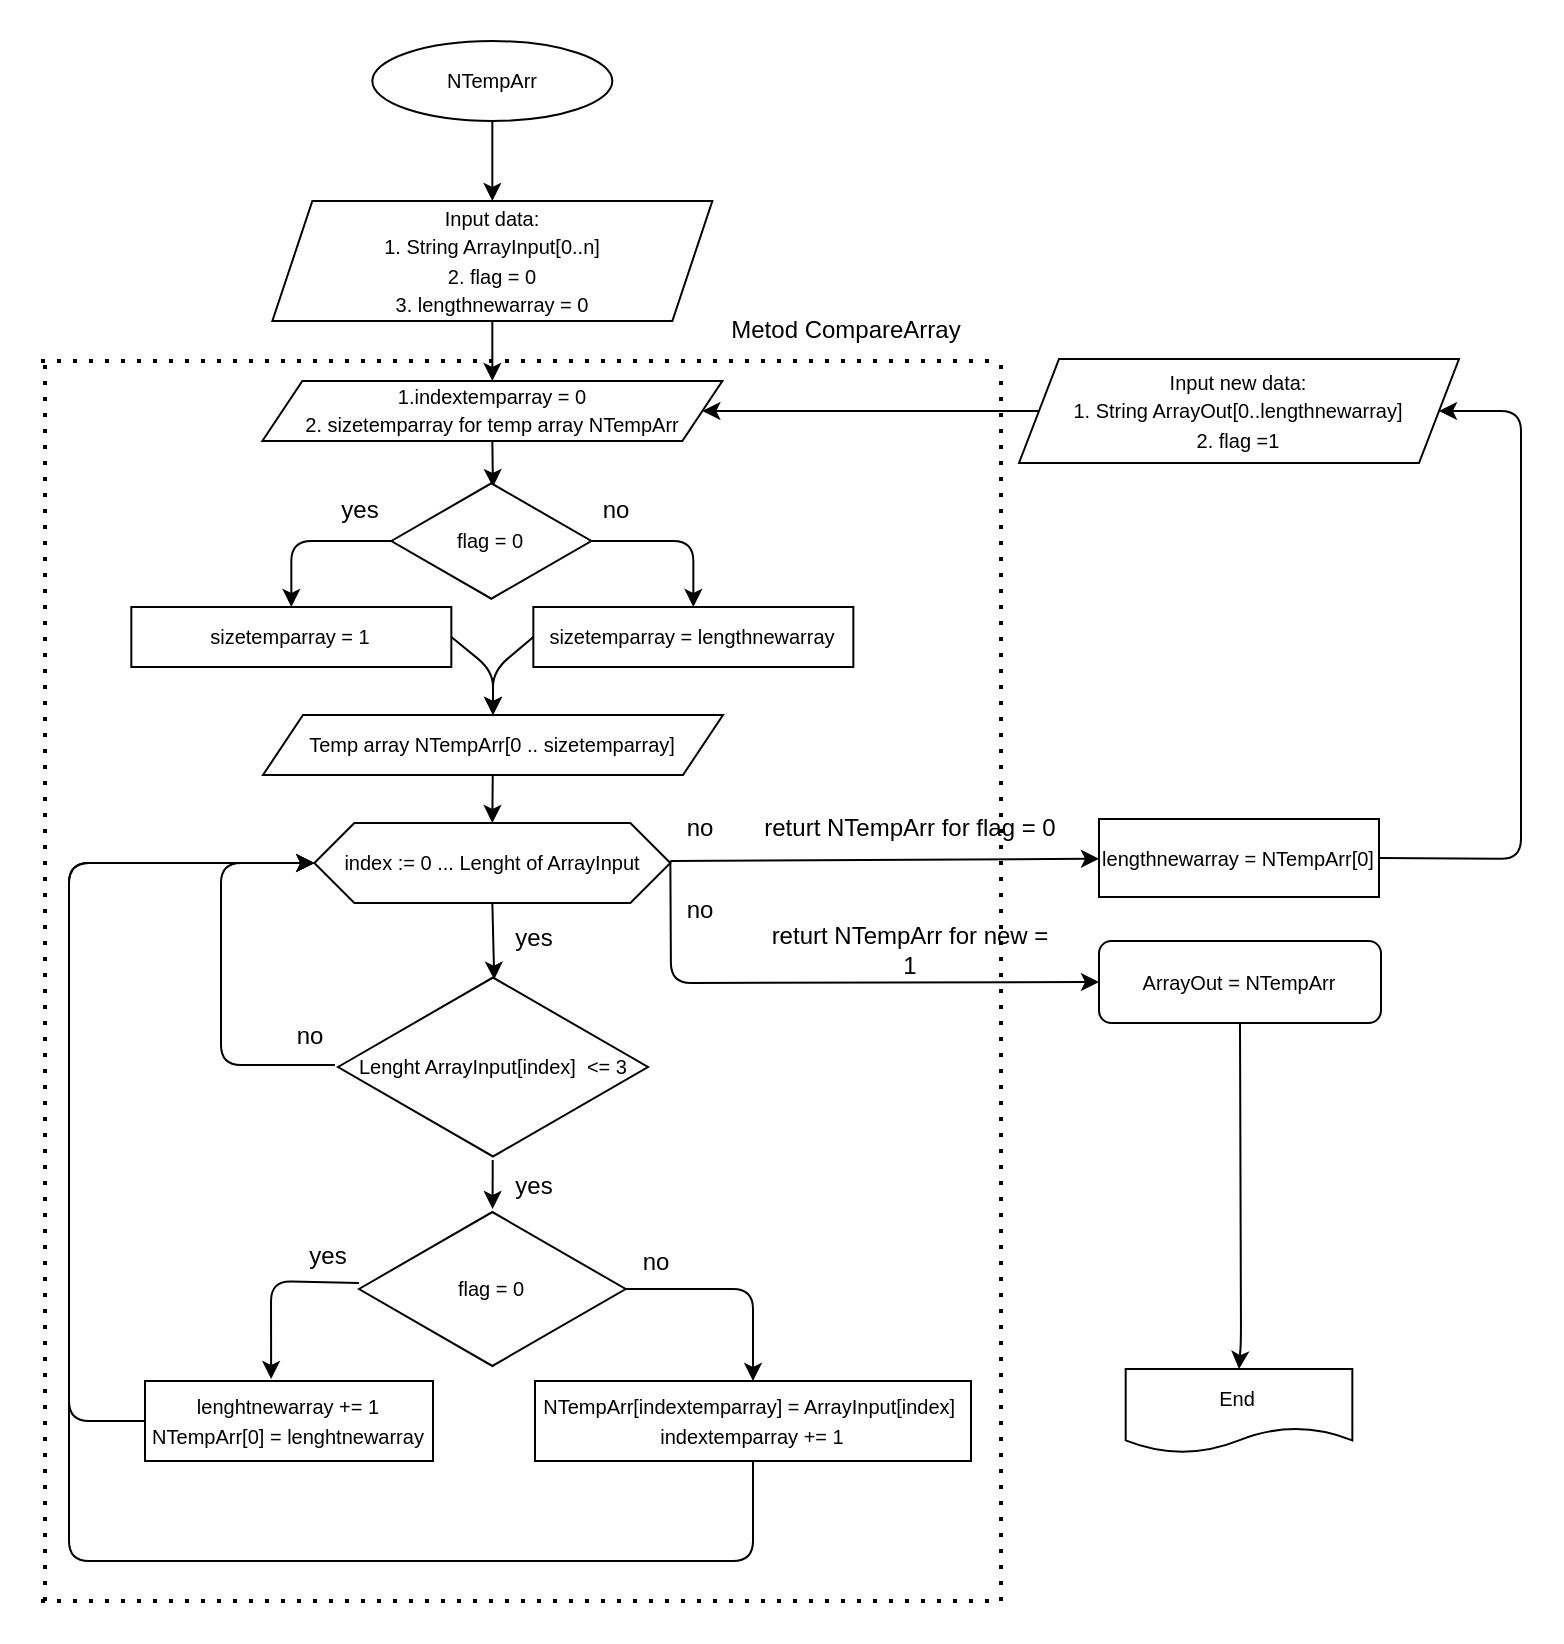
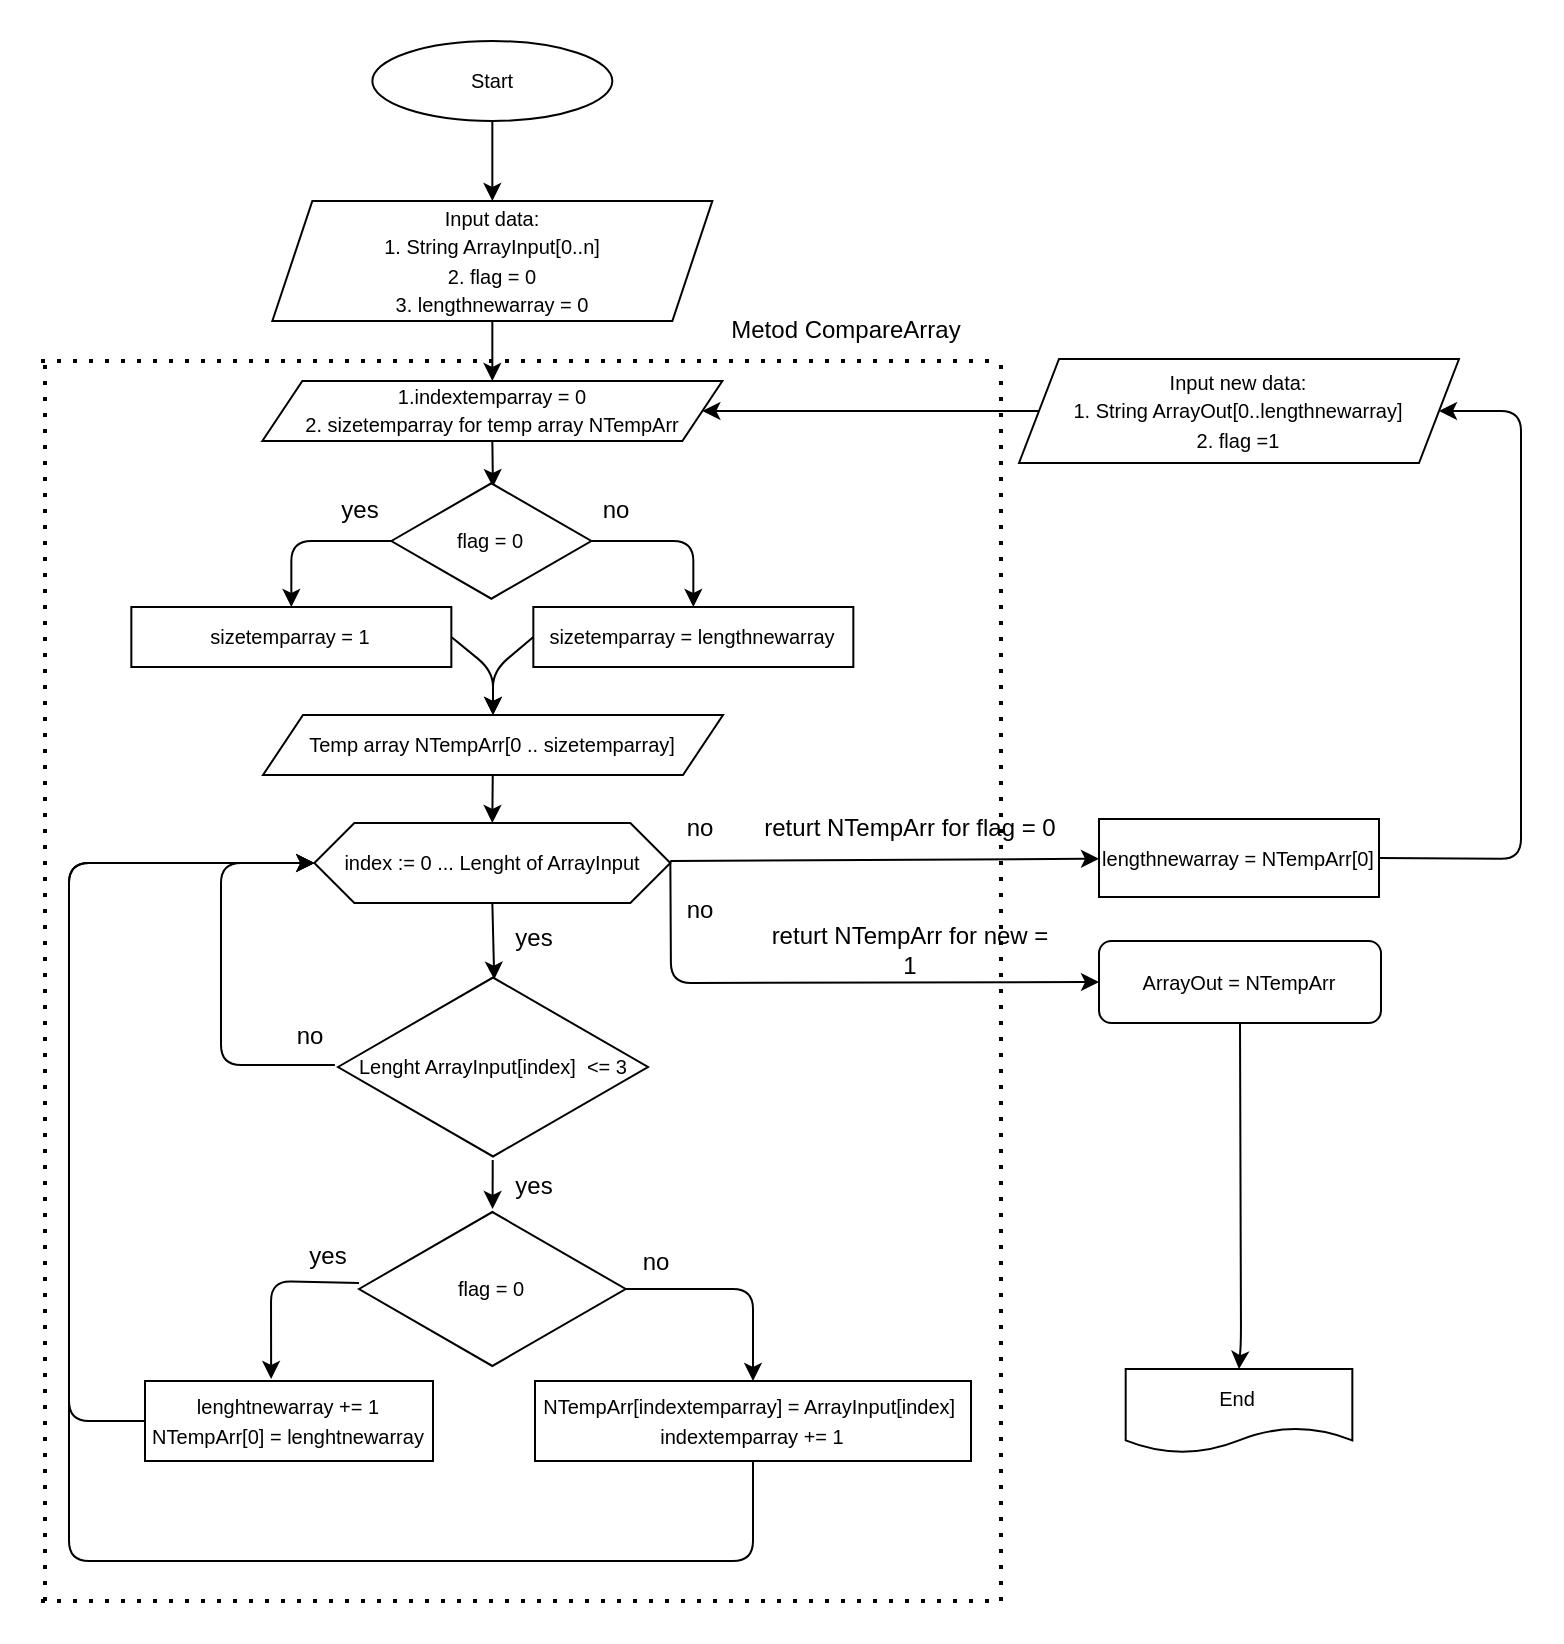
node "NTempArr": label "NTempArr" -> "Start"
